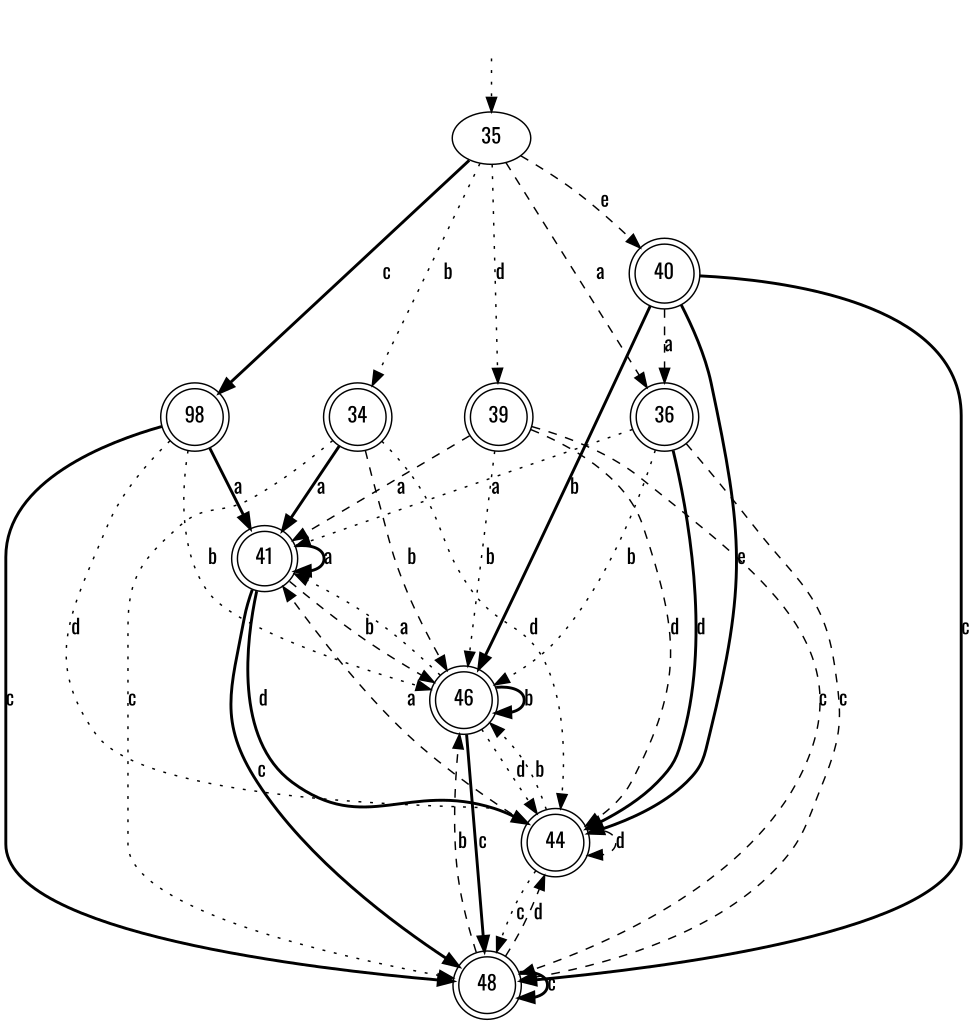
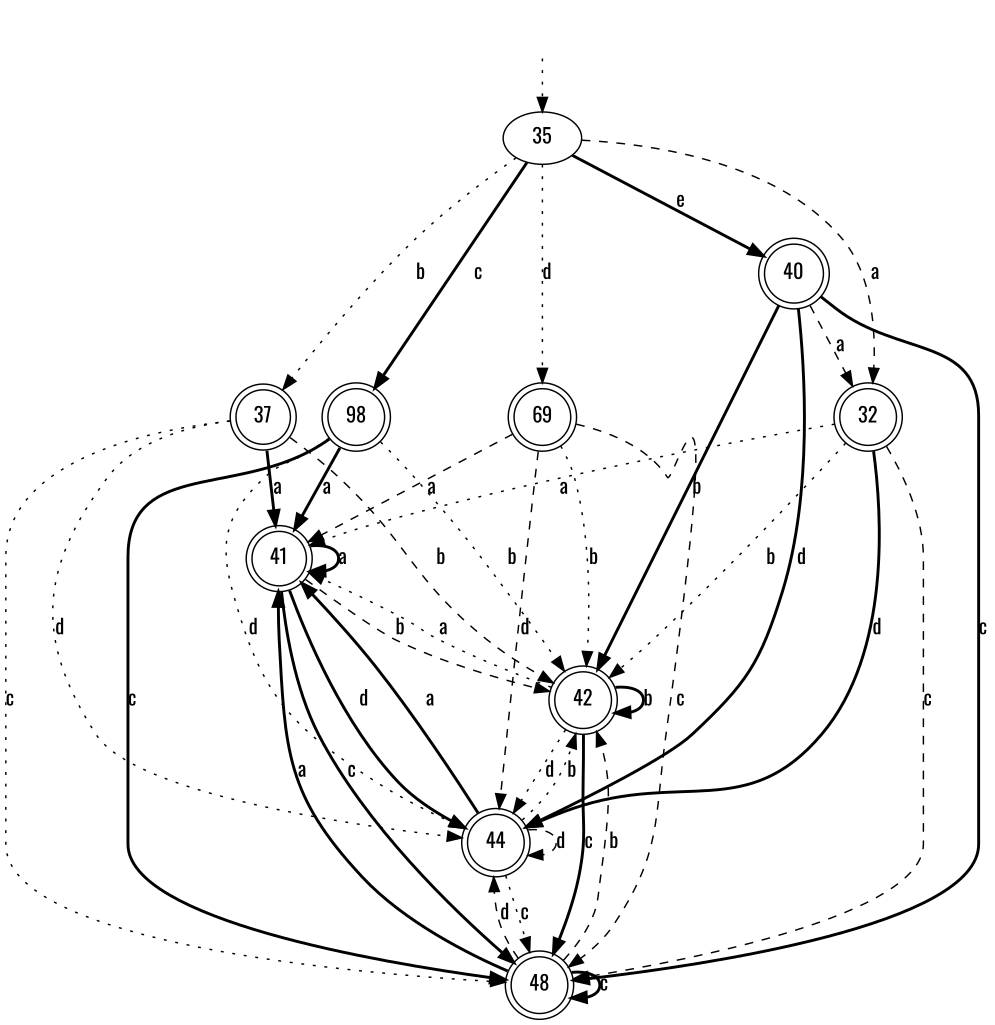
edge "35" -> "40": style dashed -> bold
node "34": label "34" -> "37"
node "39": label "39" -> "69"
node "36": label "36" -> "32"
edge "40" -> "44": label "e" -> "d"
node "46": label "46" -> "42"
edge "44" -> "41": style dashed -> bold
edge "48" -> "41": added, label "a"
